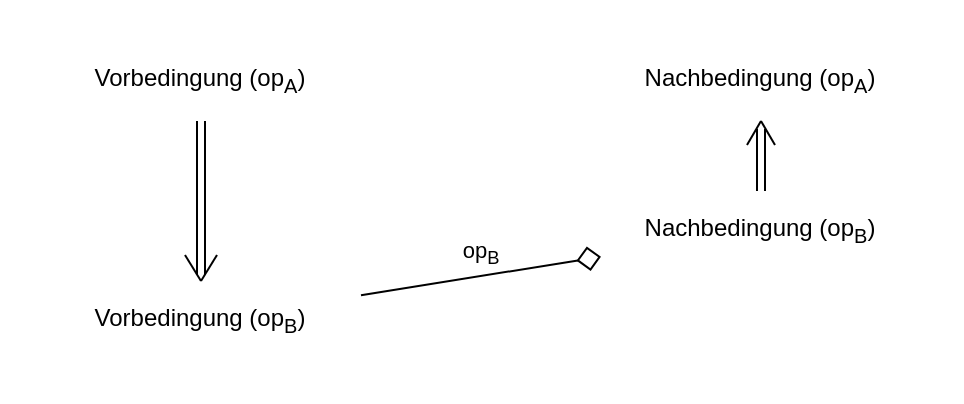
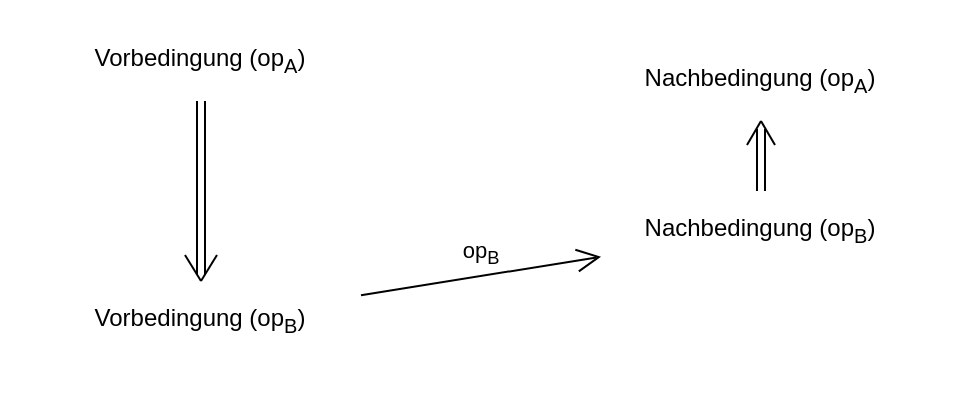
node "Vorbedingung (opA)": moved (201, 81) -> (201, 61)
edge "Vorbedingung (opB)" -> "Nachbedingung (opB)": arrowhead diamond -> open
